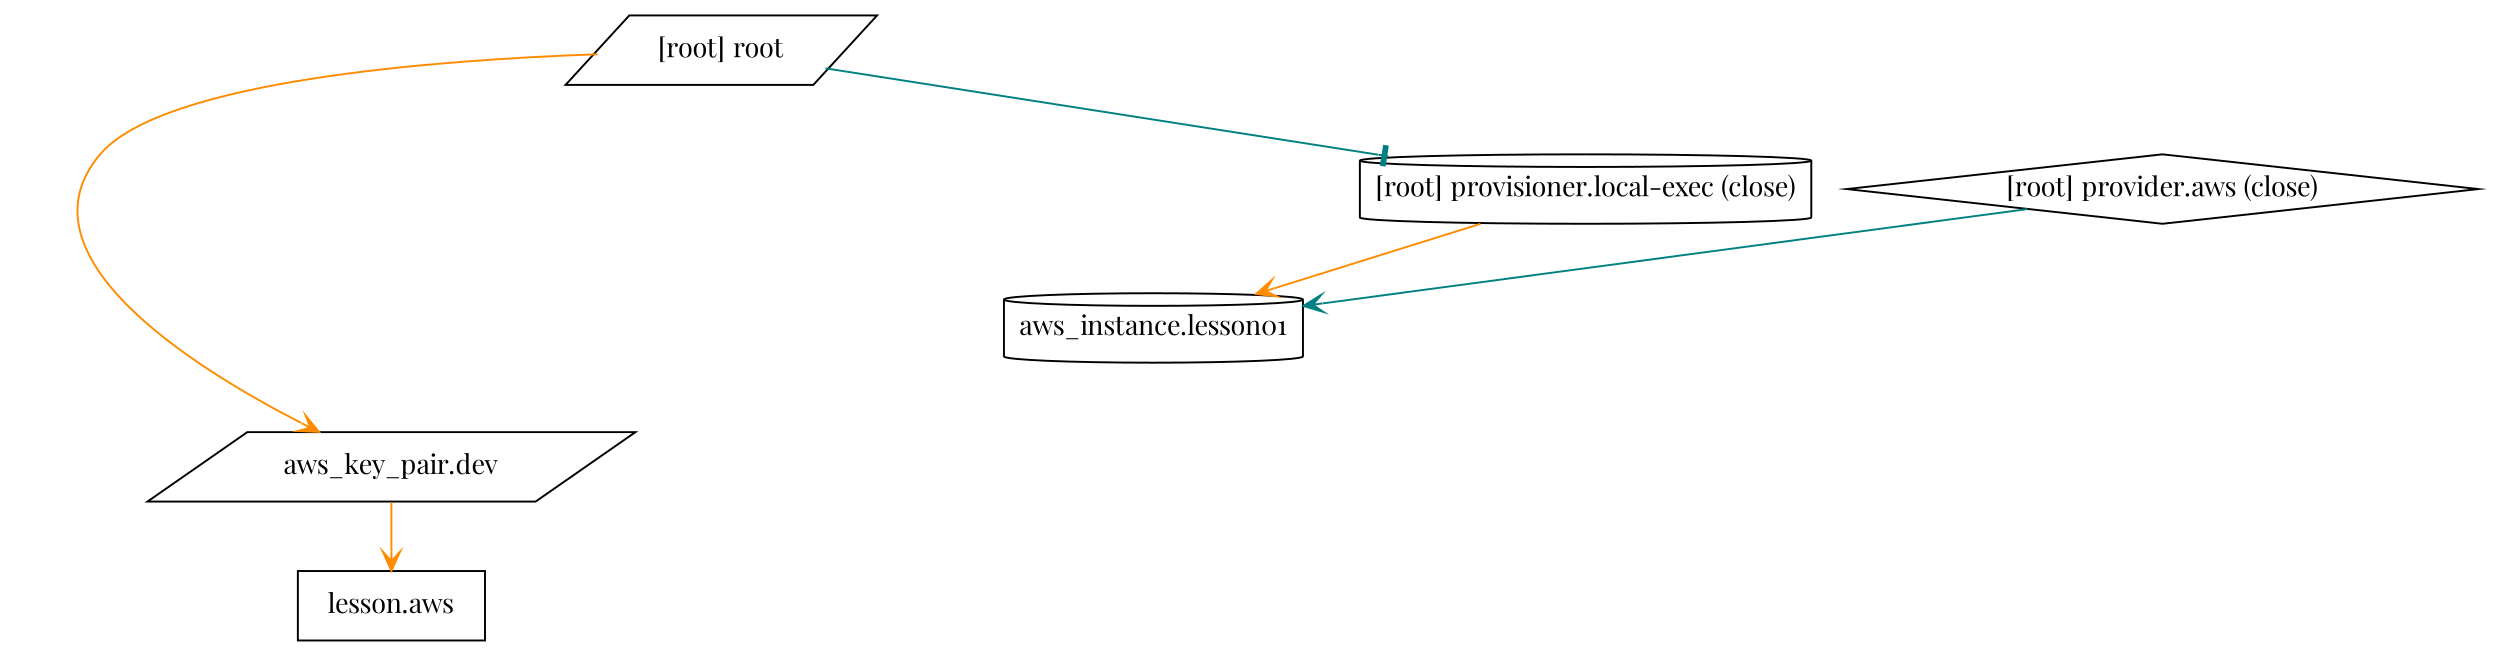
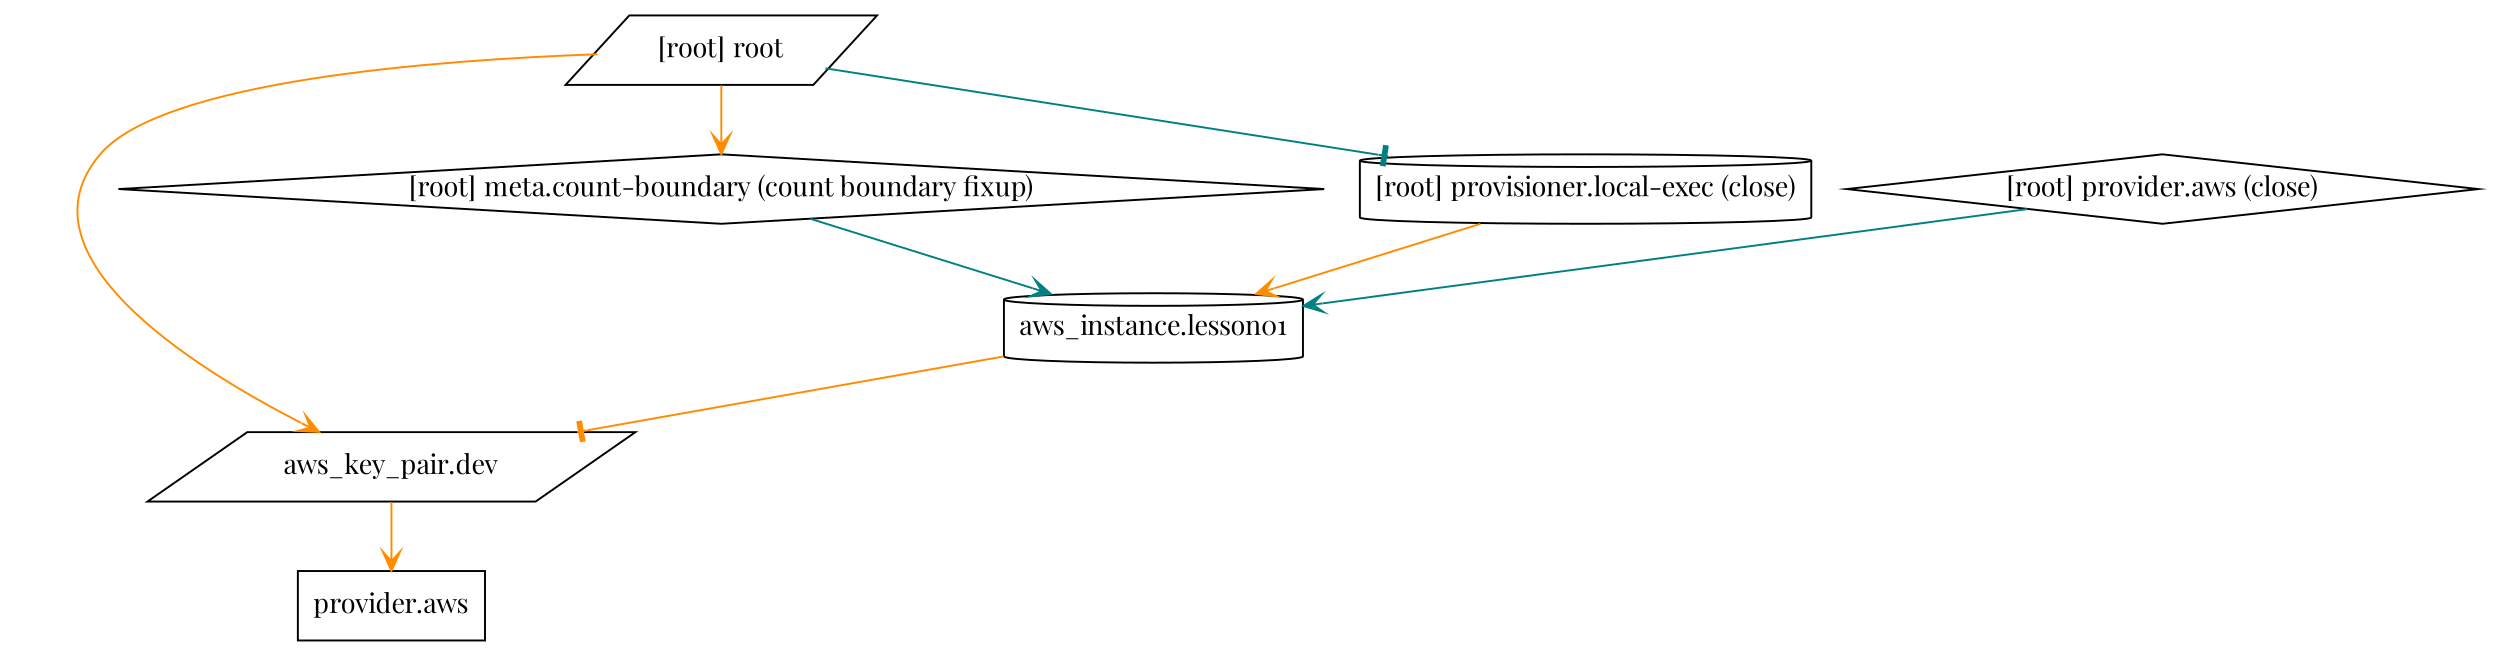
node "[root] meta.count-boundary (count boundary fixup)": added
edge "aws_instance.lesson01" -> "aws_key_pair.dev": added
node "lesson.aws": label "lesson.aws" -> "provider.aws"
